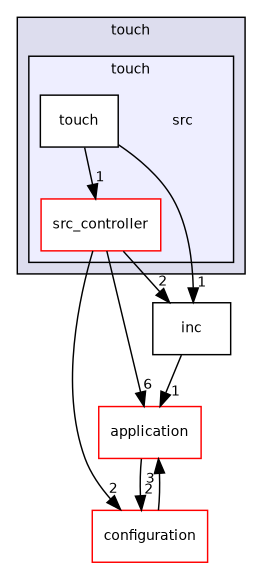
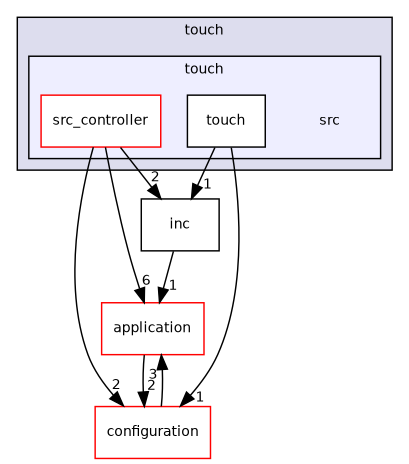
edge "touch" -> "src_controller": now "touch" -> "configuration"
